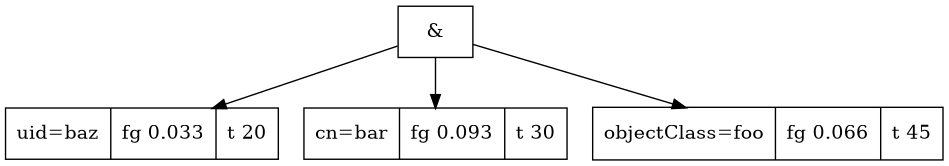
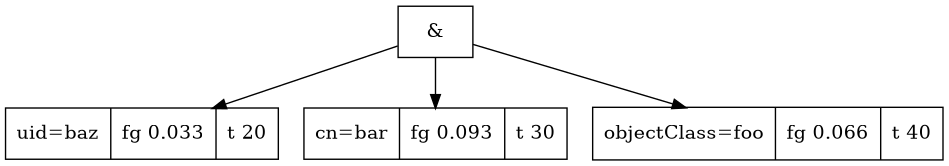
node "objectClass=foo": text "t 45" -> "t 40"
